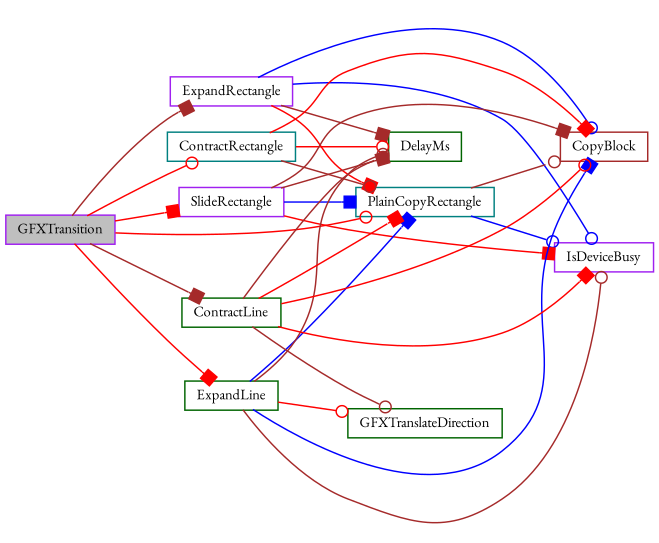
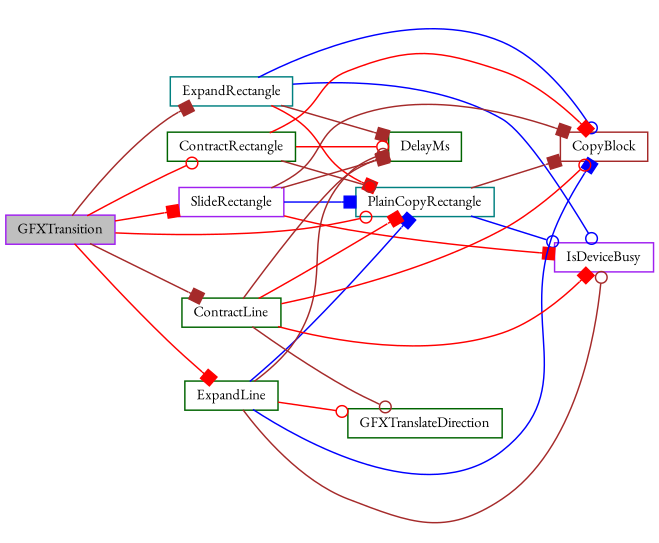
node "ExpandRectangle": color purple -> teal
node "ContractRectangle": color teal -> darkgreen
edge "PlainCopyRectangle" -> "CopyBlock": arrowhead odot -> box
edge "ContractLine" -> "DelayMs": arrowhead odot -> box
